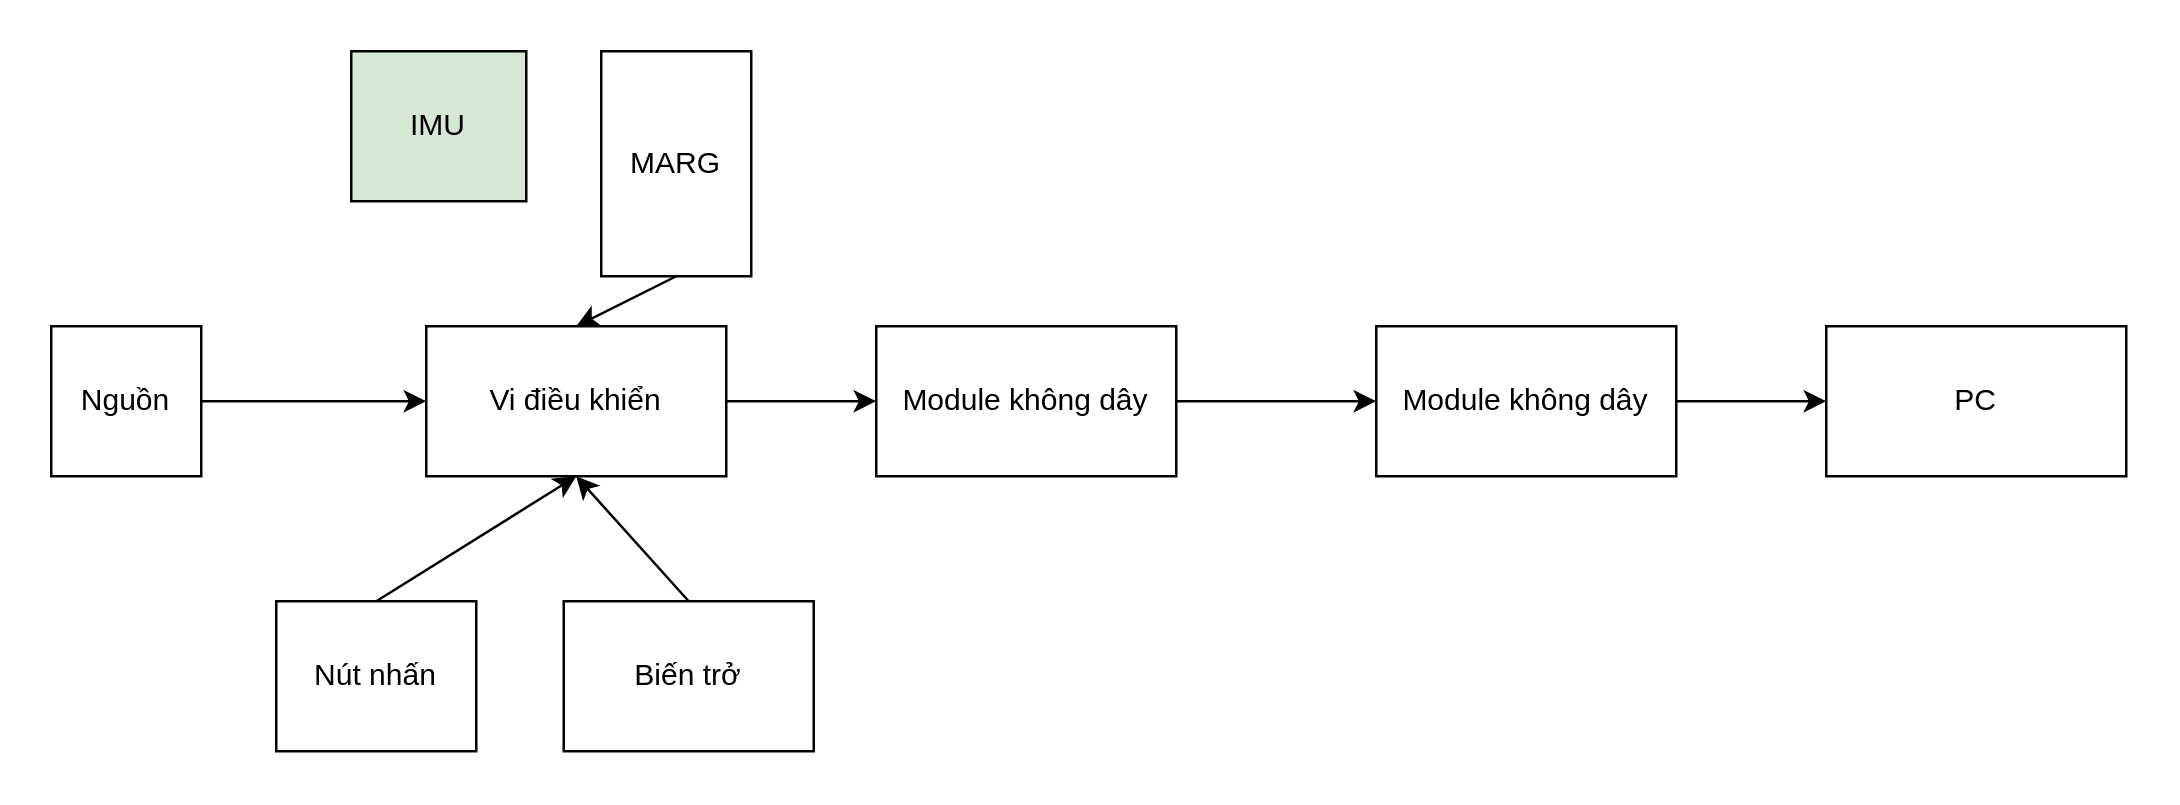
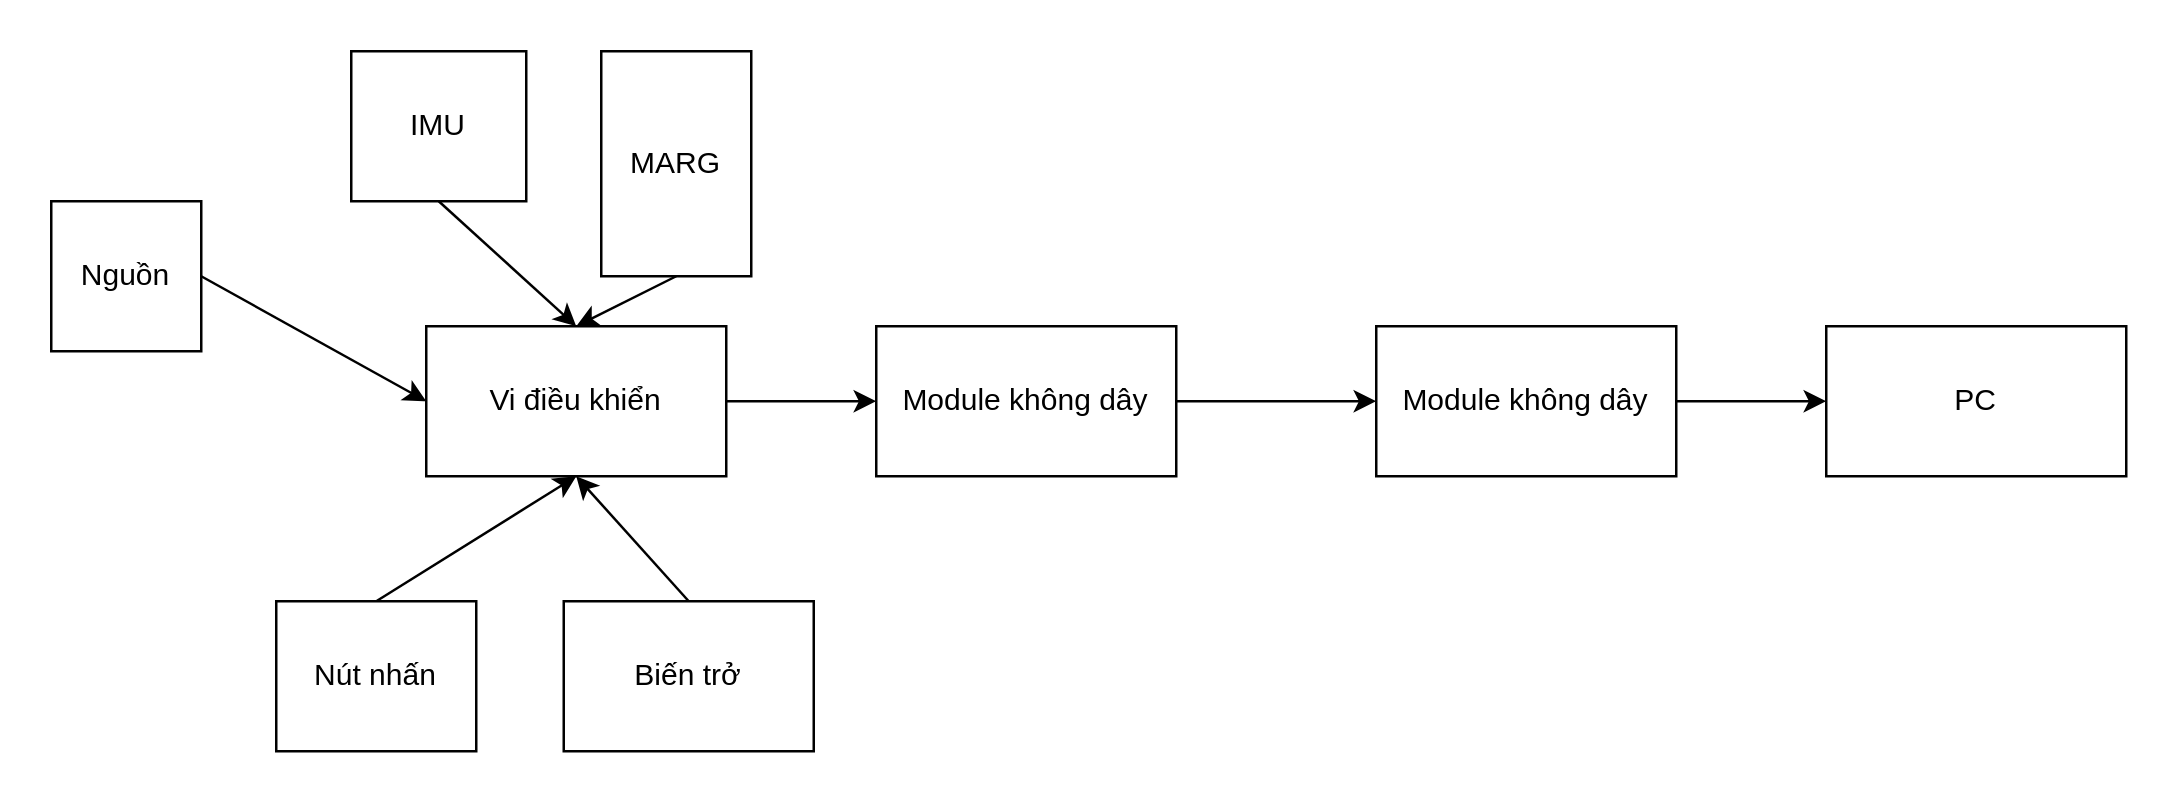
node "IMU": fillcolor #d5e8d4 -> #ffffff
edge "IMU" -> "Vi điều khiển": added
node "Nguồn": moved (126, 401) -> (126, 276)
